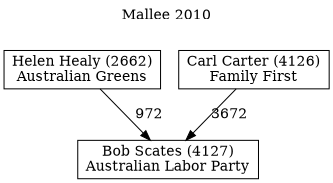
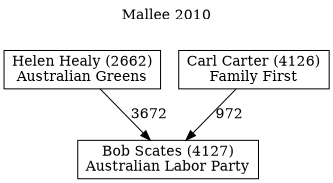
edge "Helen Healy (2662) Australian Greens" -> "Bob Scates (4127) Australian Labor Party": label "972" -> "3672"
edge "Carl Carter (4126) Family First" -> "Bob Scates (4127) Australian Labor Party": label "3672" -> "972"
